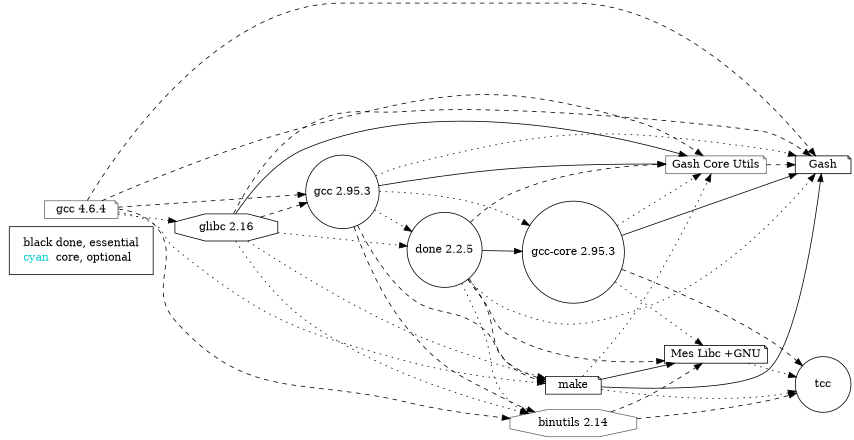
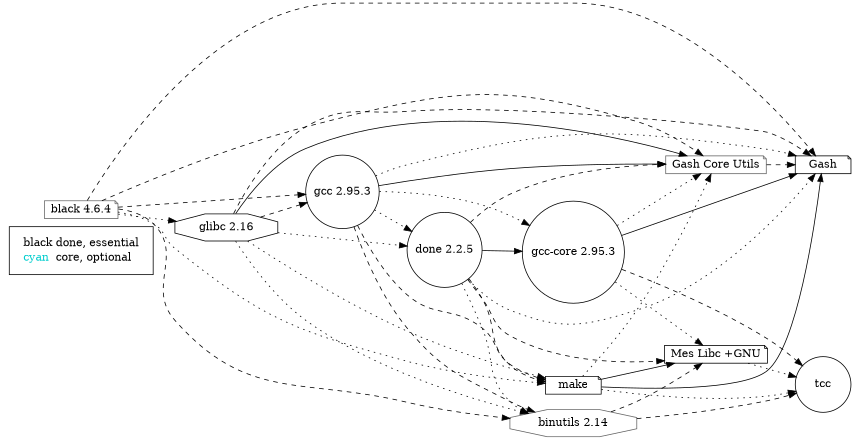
node "gcc 4.6.4": label "gcc 4.6.4" -> "black 4.6.4"
